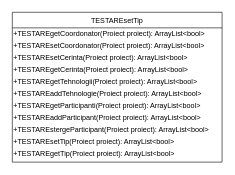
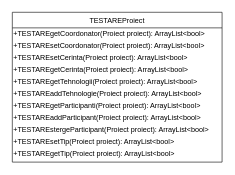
node "TESTAREsetTip": label "TESTAREsetTip" -> "TESTAREProiect"
